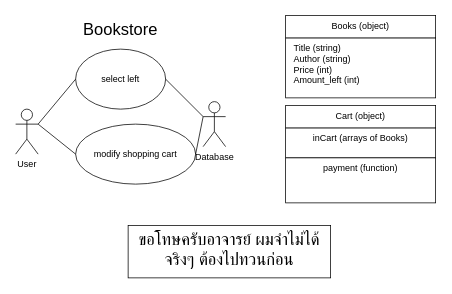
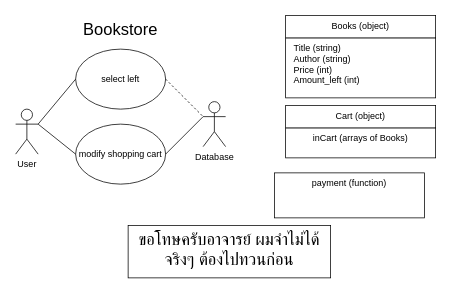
edge "select left" -- "Database": style solid -> dashed
node "modify shopping cart": size 120x60 -> 90x60
node "payment (function)": moved (360, 180) -> (349, 195)
